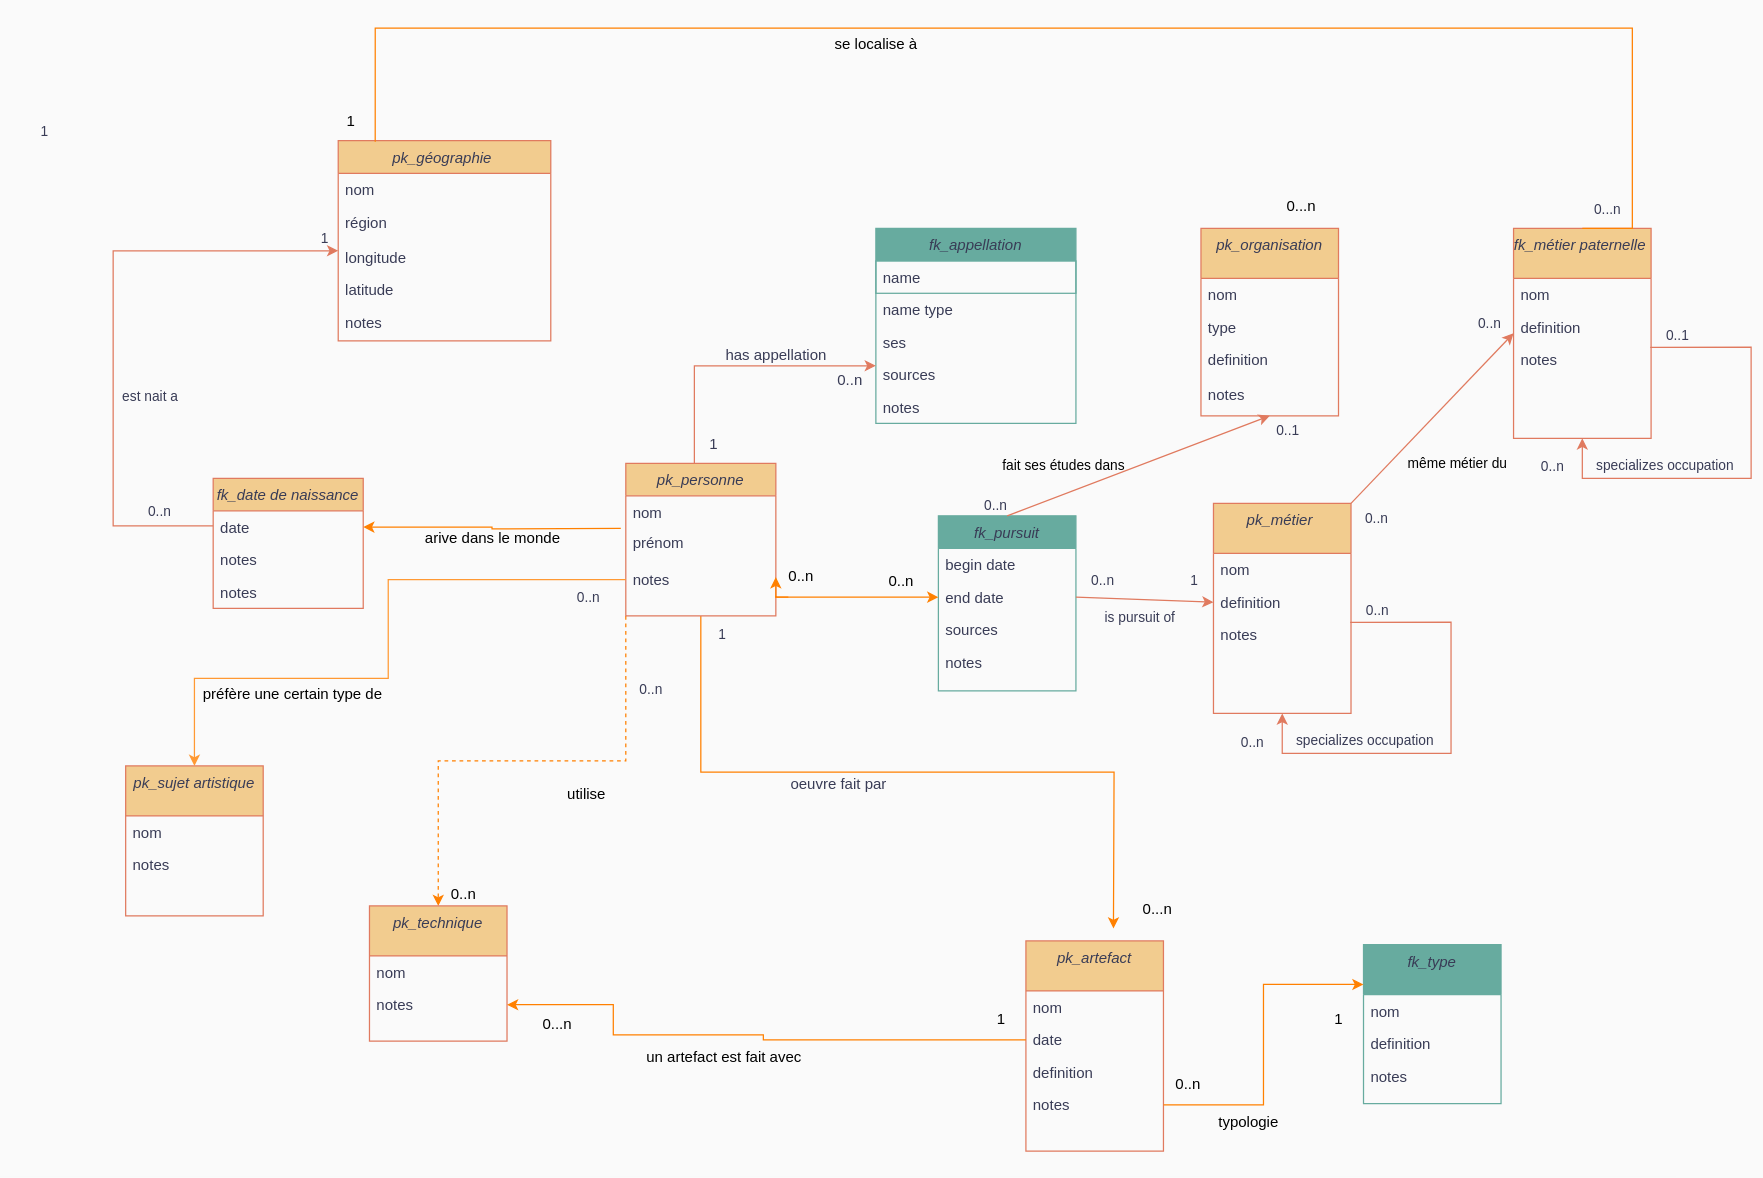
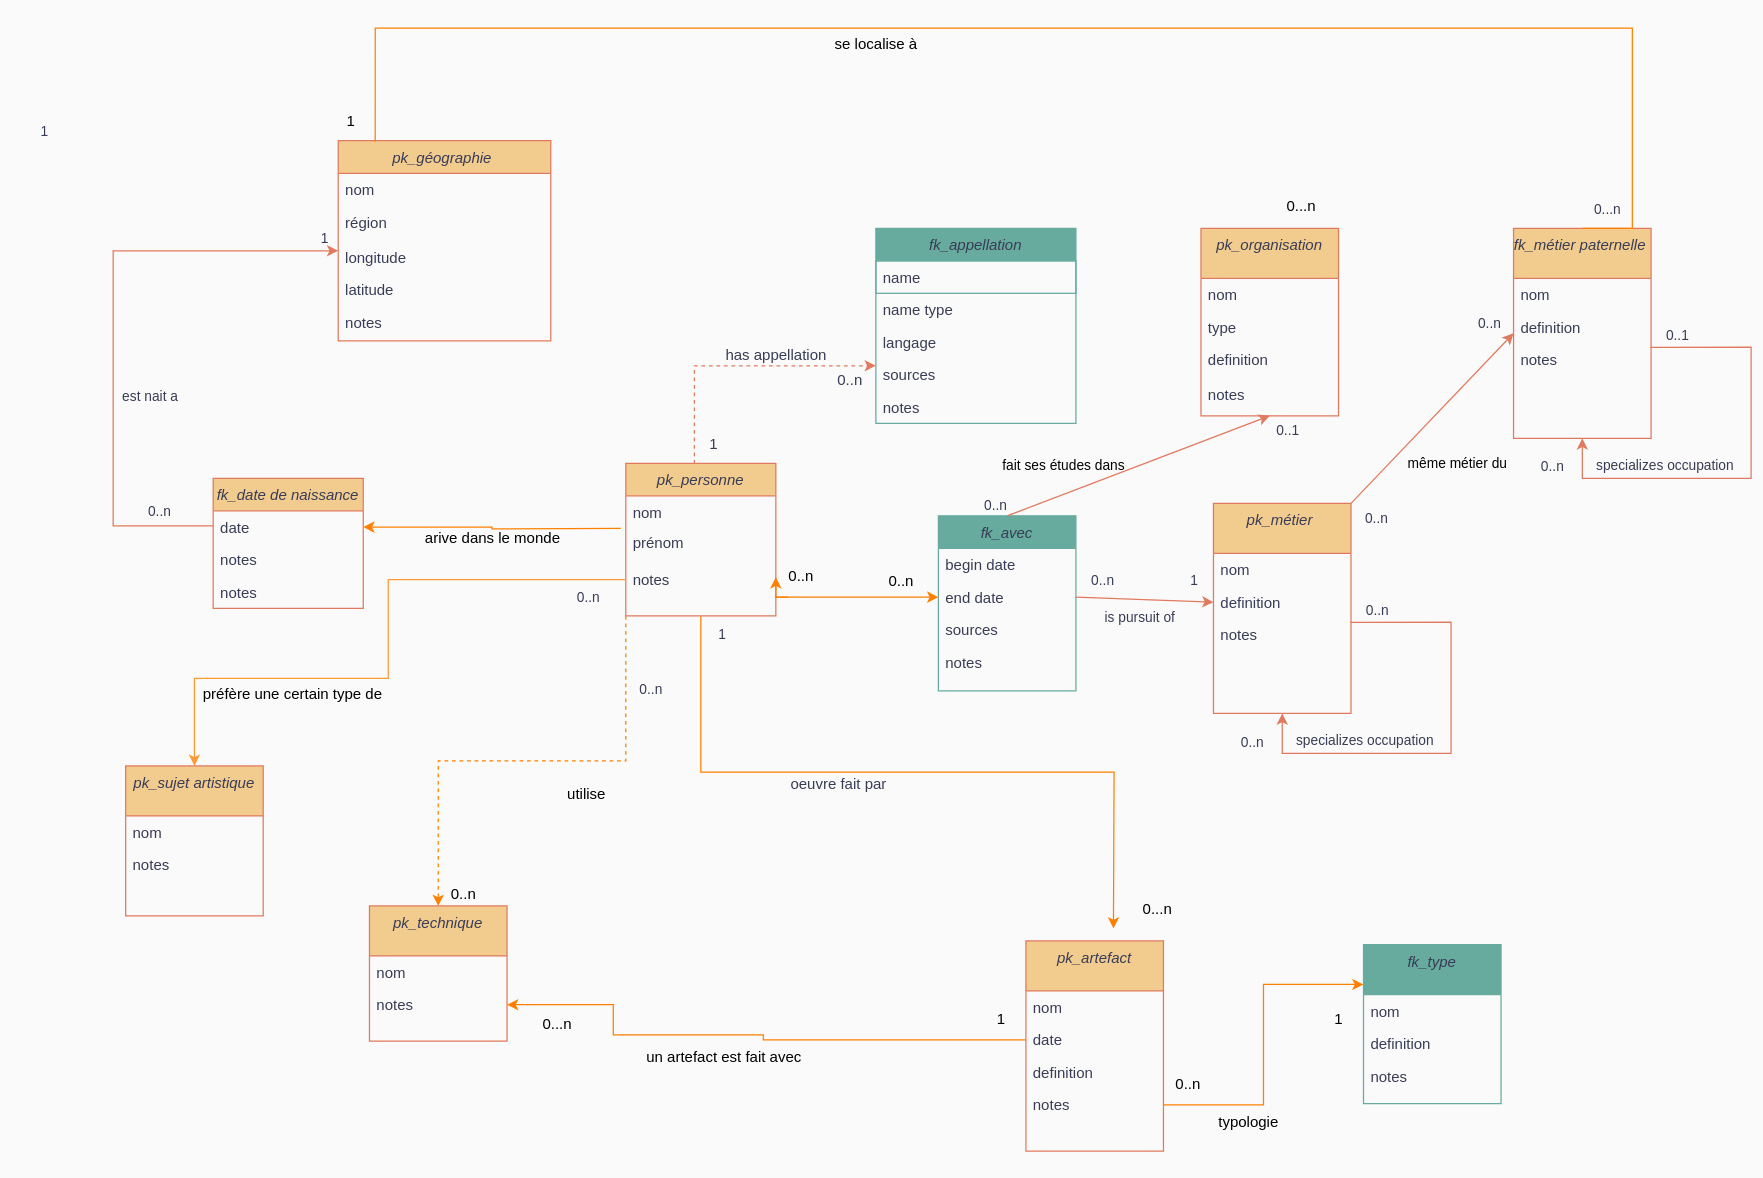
node "ses": label "ses" -> "langage"
edge "pk_personne" -> "fk_appellation": style solid -> dashed
node "fk_pursuit": label "fk_pursuit" -> "fk_avec"
